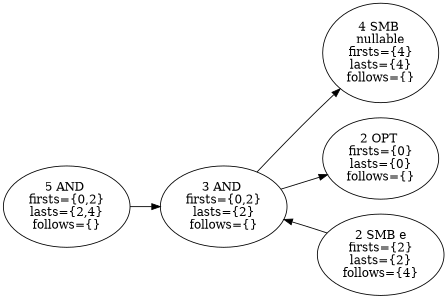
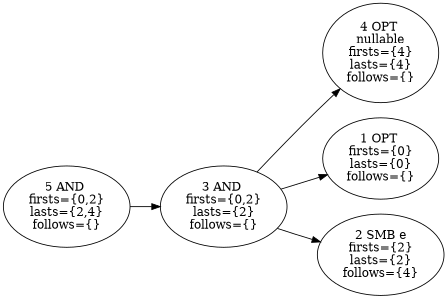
node "4 SMB nullable firsts={4} lasts={4} follows={}": label "4 SMB nullable firsts={4} lasts={4} follows={}" -> "4 OPT nullable firsts={4} lasts={4} follows={}"
node "2 OPT firsts={0} lasts={0} follows={}": label "2 OPT firsts={0} lasts={0} follows={}" -> "1 OPT firsts={0} lasts={0} follows={}"
edge "2 SMB e firsts={2} lasts={2} follows={4}" -> "3 AND firsts={0,2} lasts={2} follows={}": reversed
